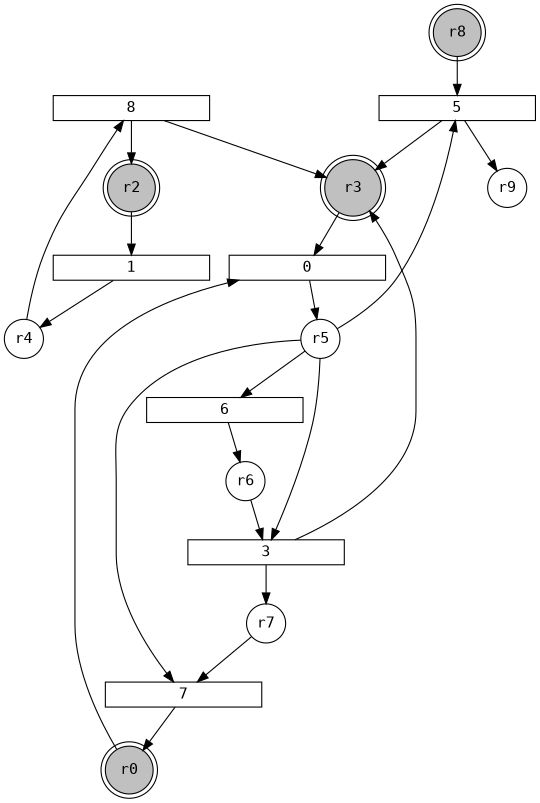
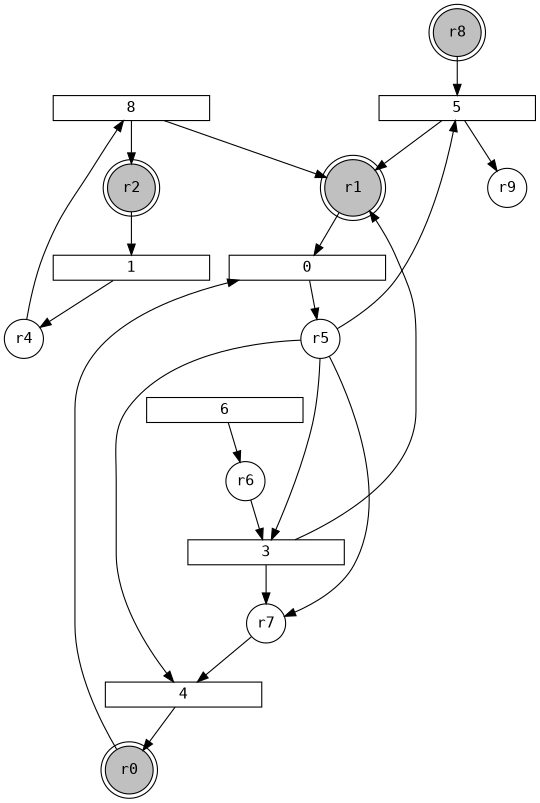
node "r3": label "r3" -> "r1"
edge "r5" -> "6": now "r5" -> "r7"
node "7": label "7" -> "4"
